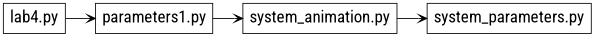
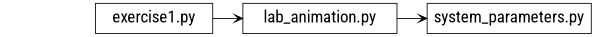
node "lab4.py": removed
node "parameters1.py": label "parameters1.py" -> "exercise1.py"
node "system_animation.py": label "system_animation.py" -> "lab_animation.py"
